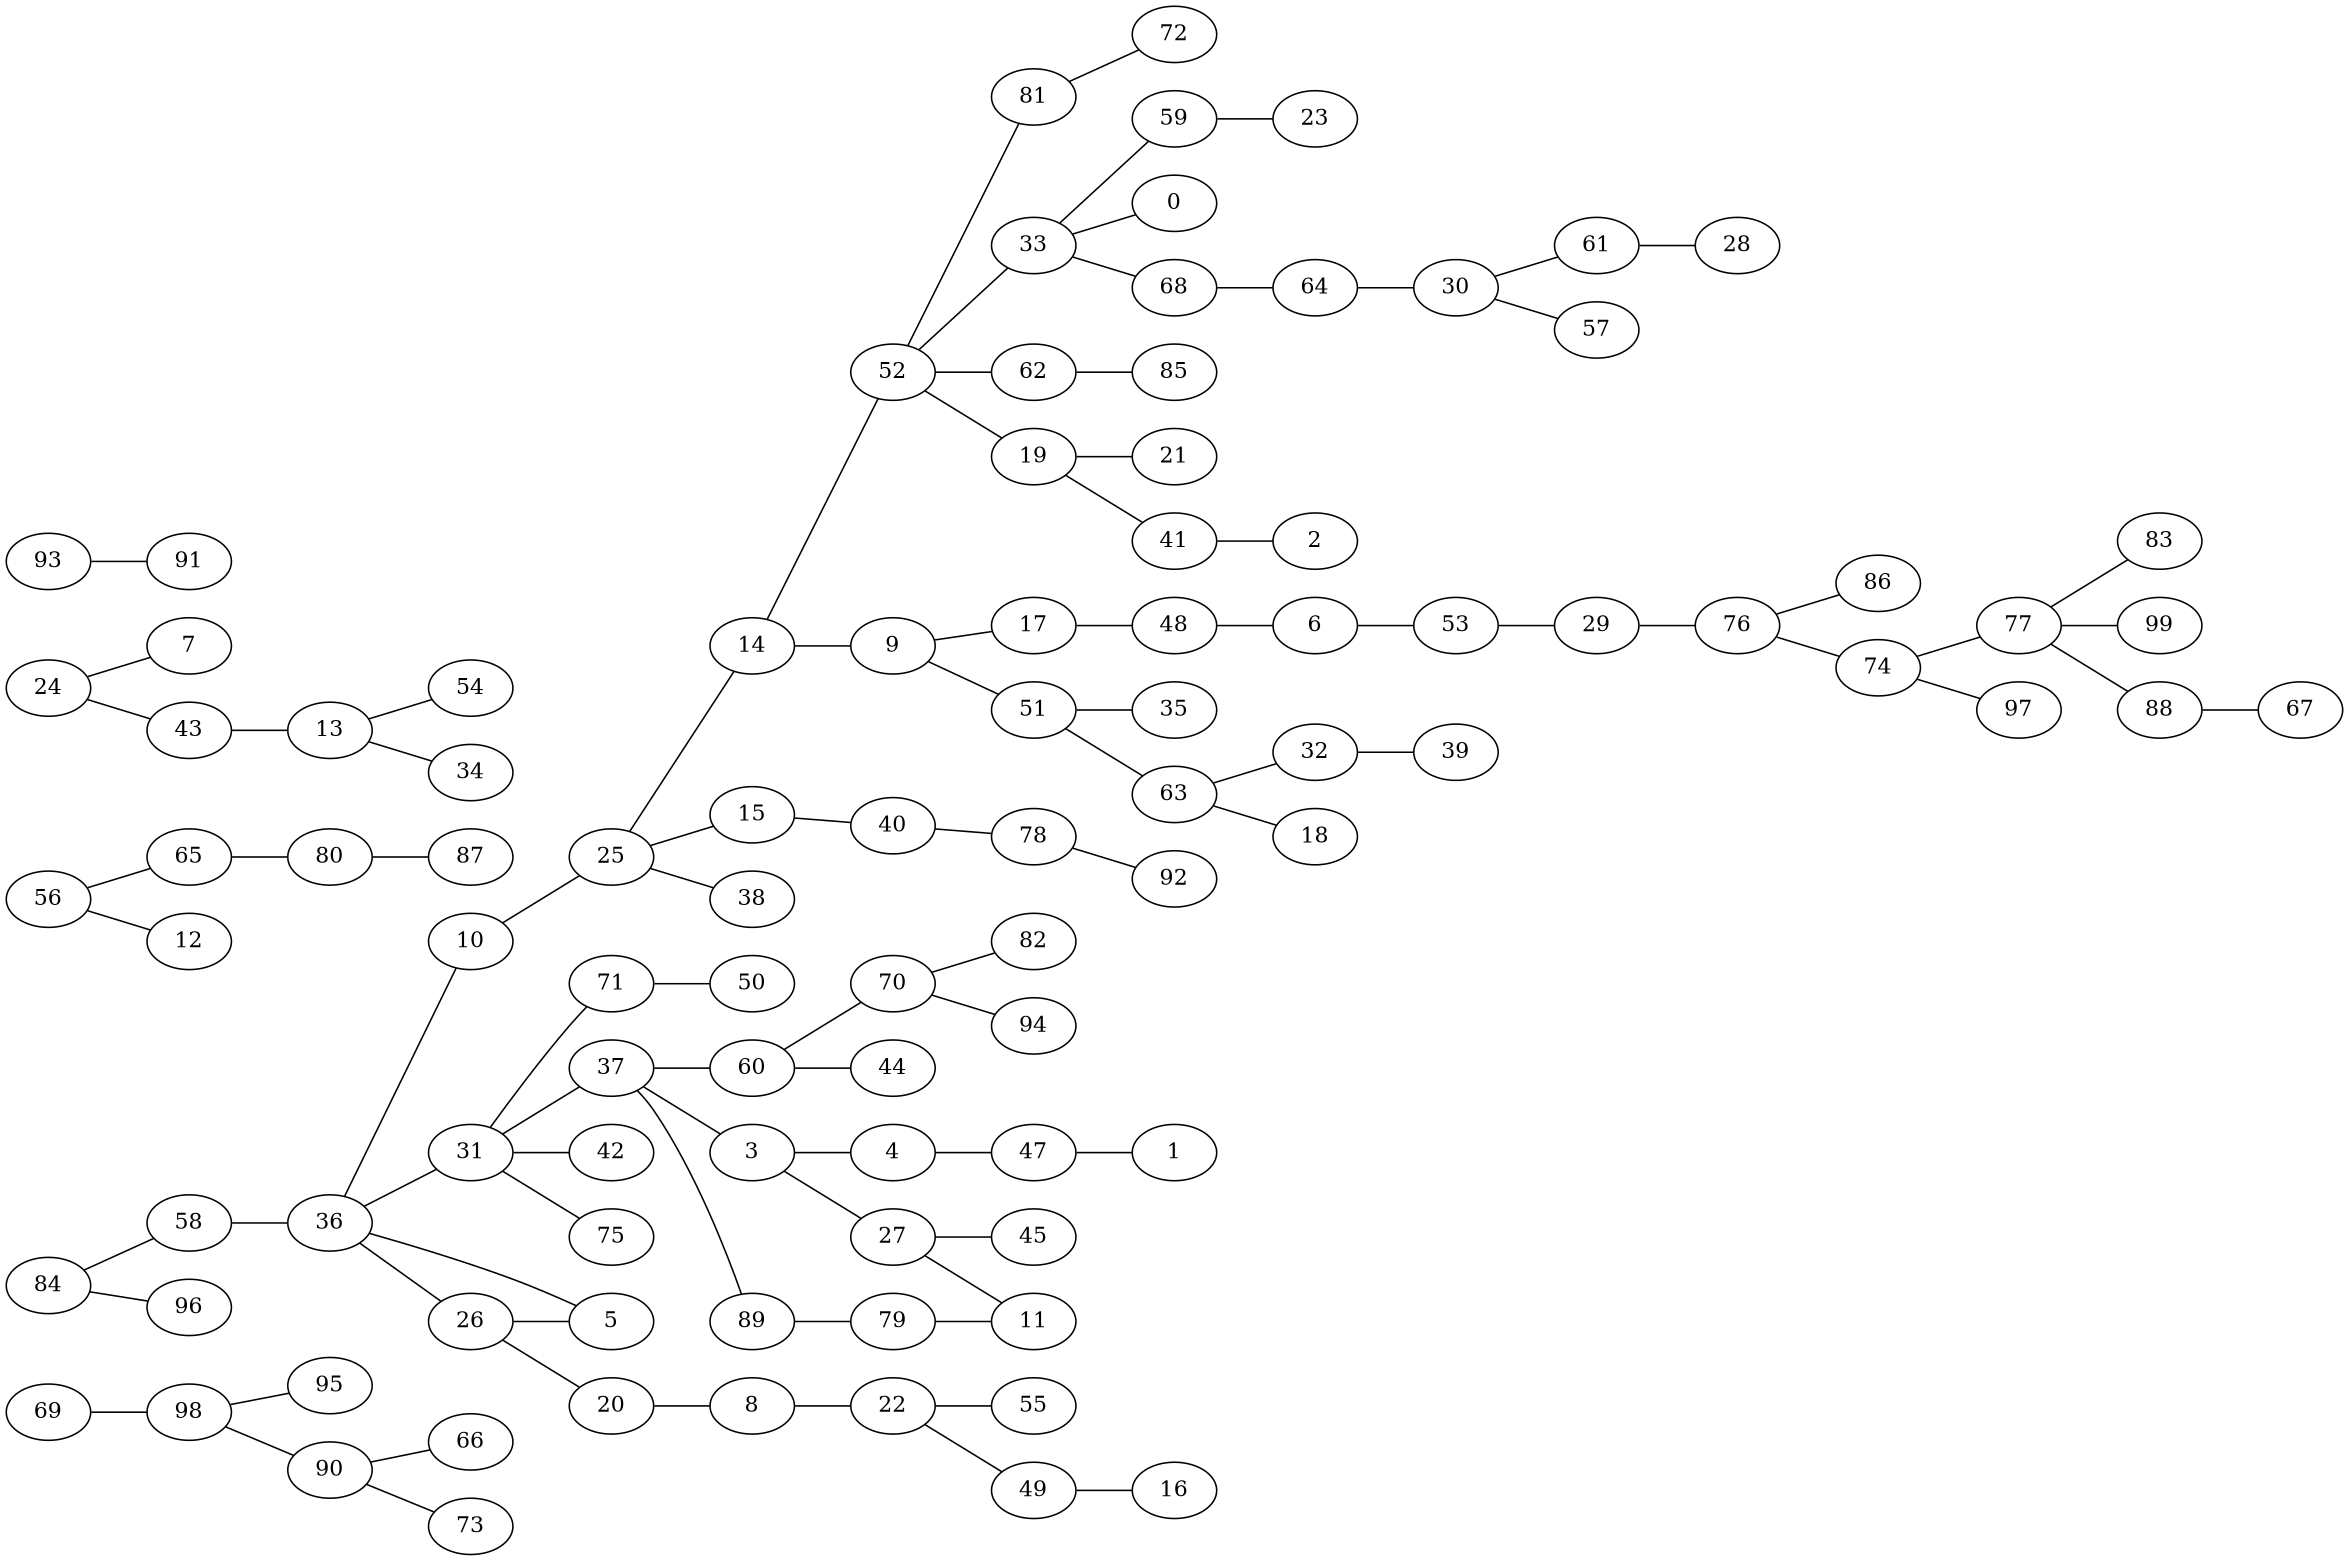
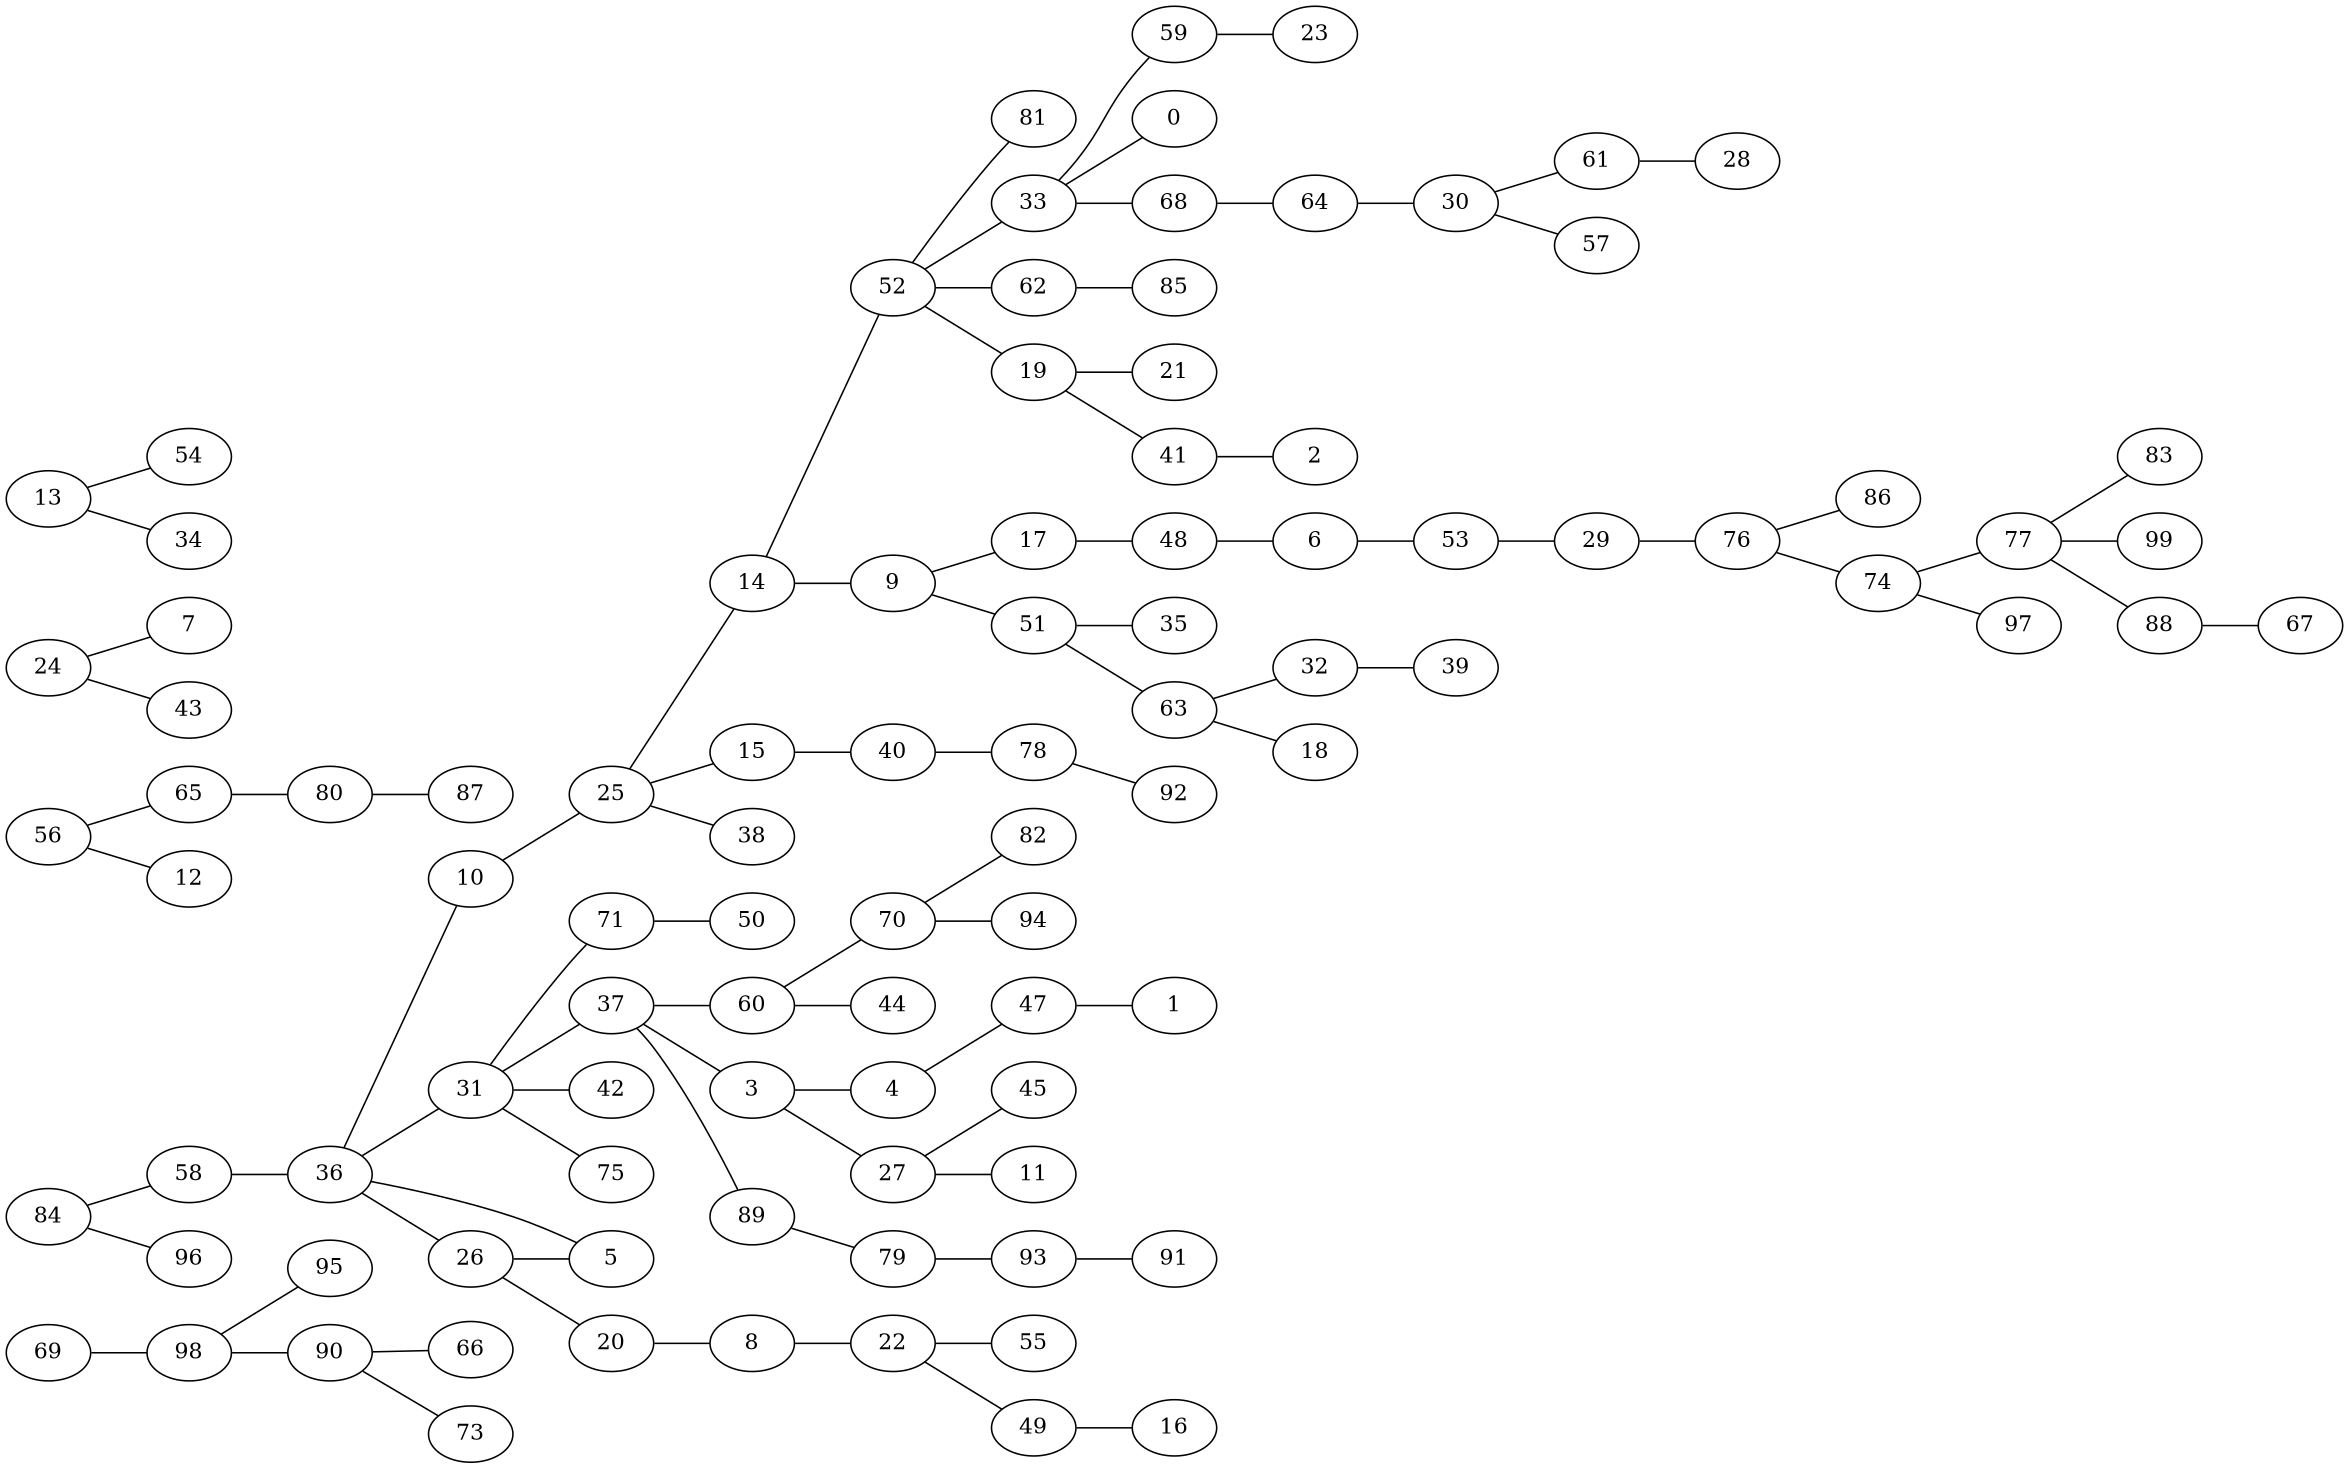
node "72": removed
edge "43" -- "13": removed
edge "79" -- "11": now "79" -- "93"
